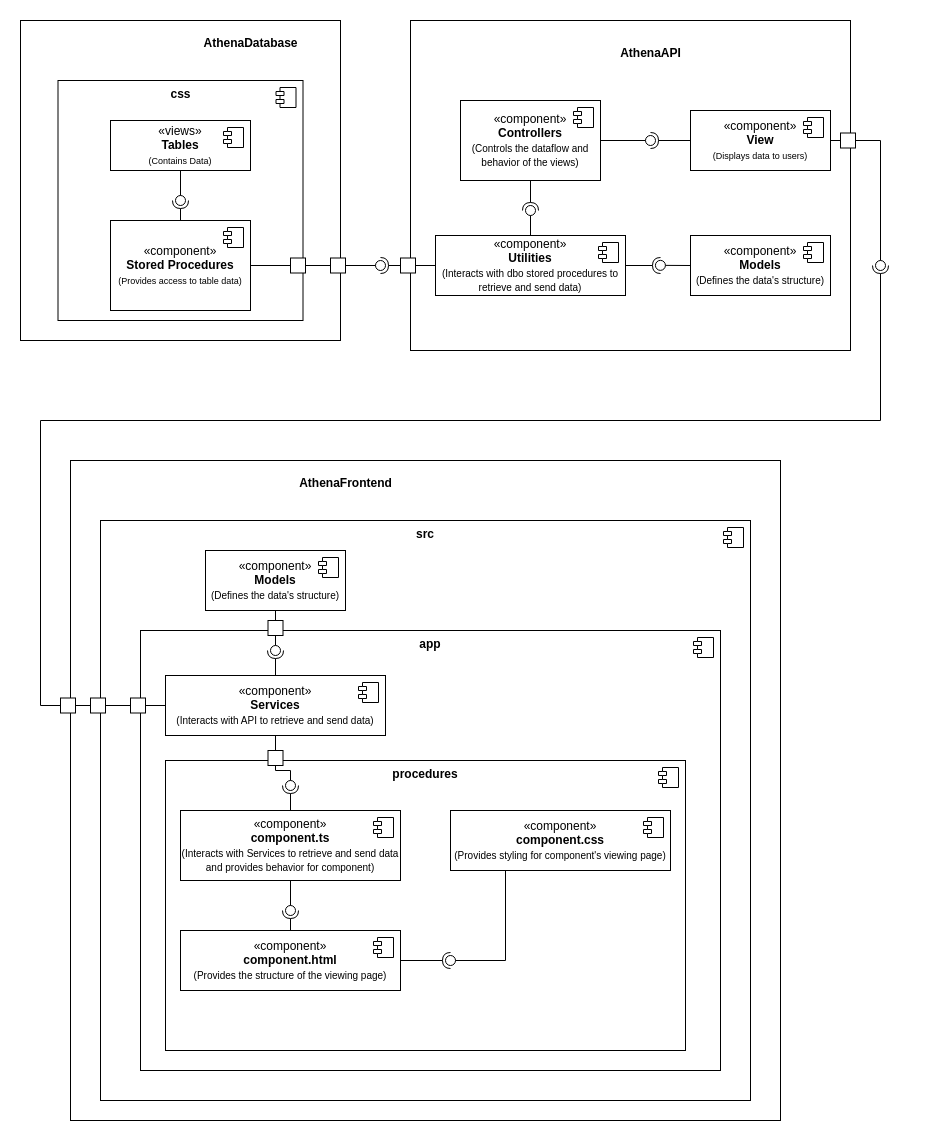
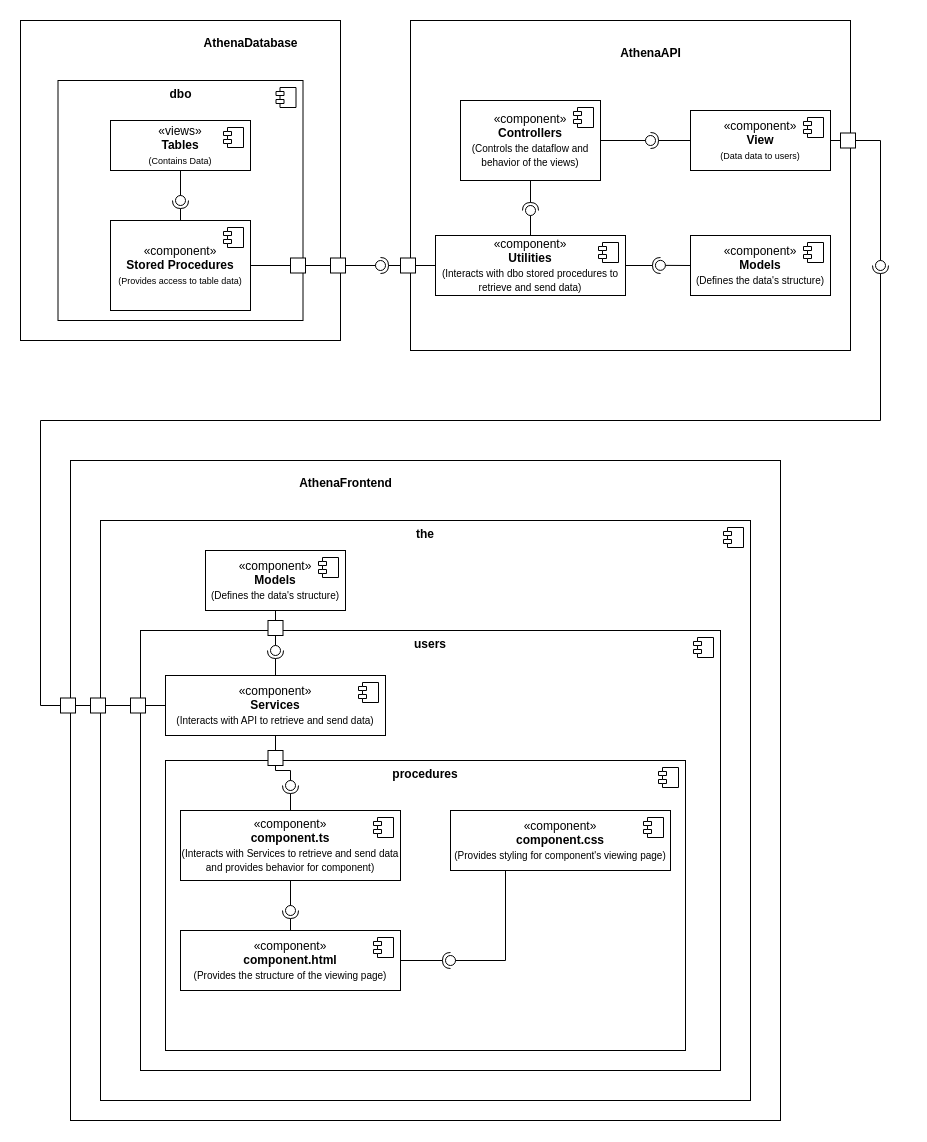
node "css": label "css" -> "dbo"
node "«component» View (Displays data to users)": label "«component» View (Displays data to users)" -> "«component» View (Data data to users)"
node "src": label "src" -> "the"
node "app": label "app" -> "users"
